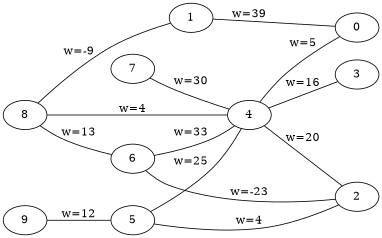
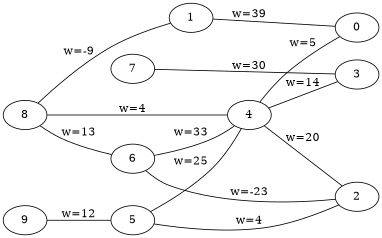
edge "3" -- "4": label "w=16" -> "w=14"
edge "7" -- "4": now "7" -- "3"
